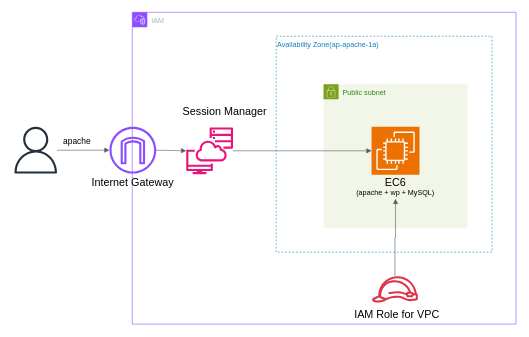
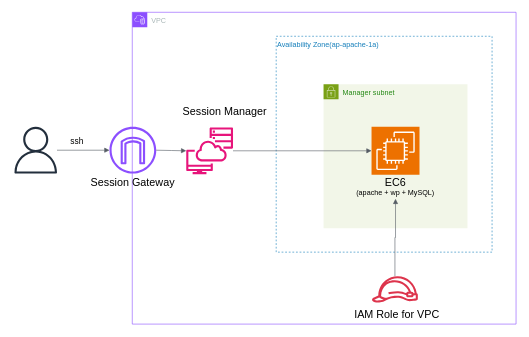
node "IAM": label "IAM" -> "VPC"
node "Public subnet": label "Public subnet" -> "Manager subnet"
node "apache": label "apache" -> "ssh"
node "Internet Gateway": label "Internet Gateway" -> "Session Gateway"
